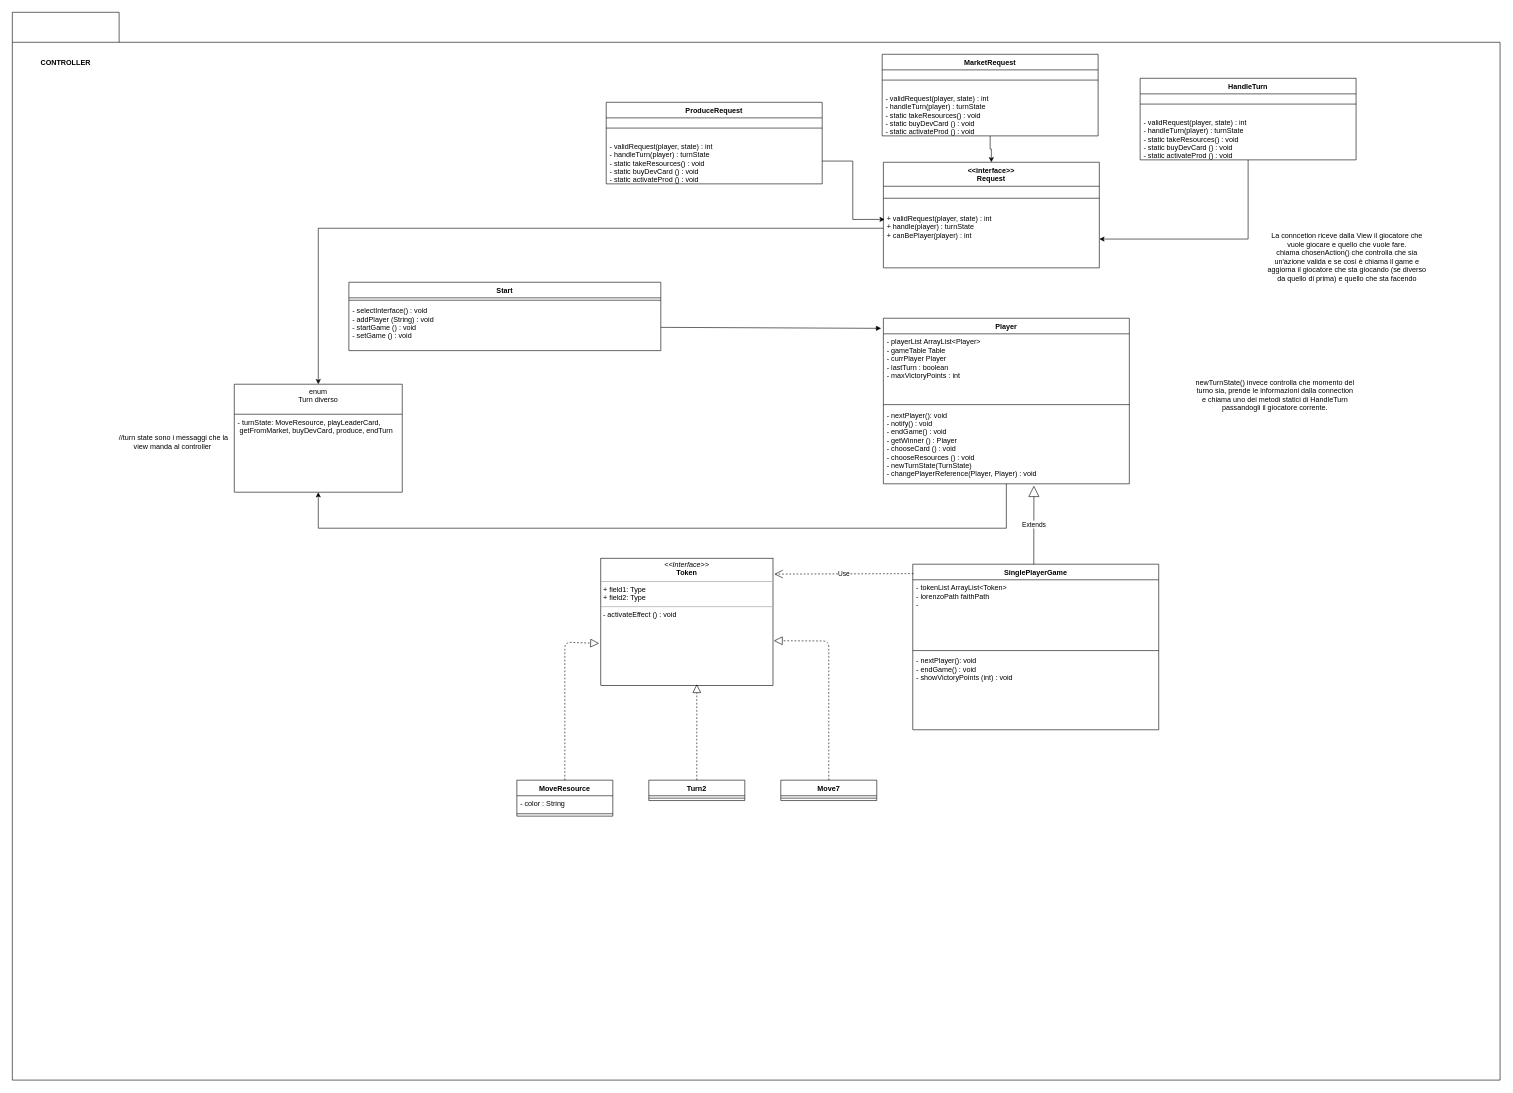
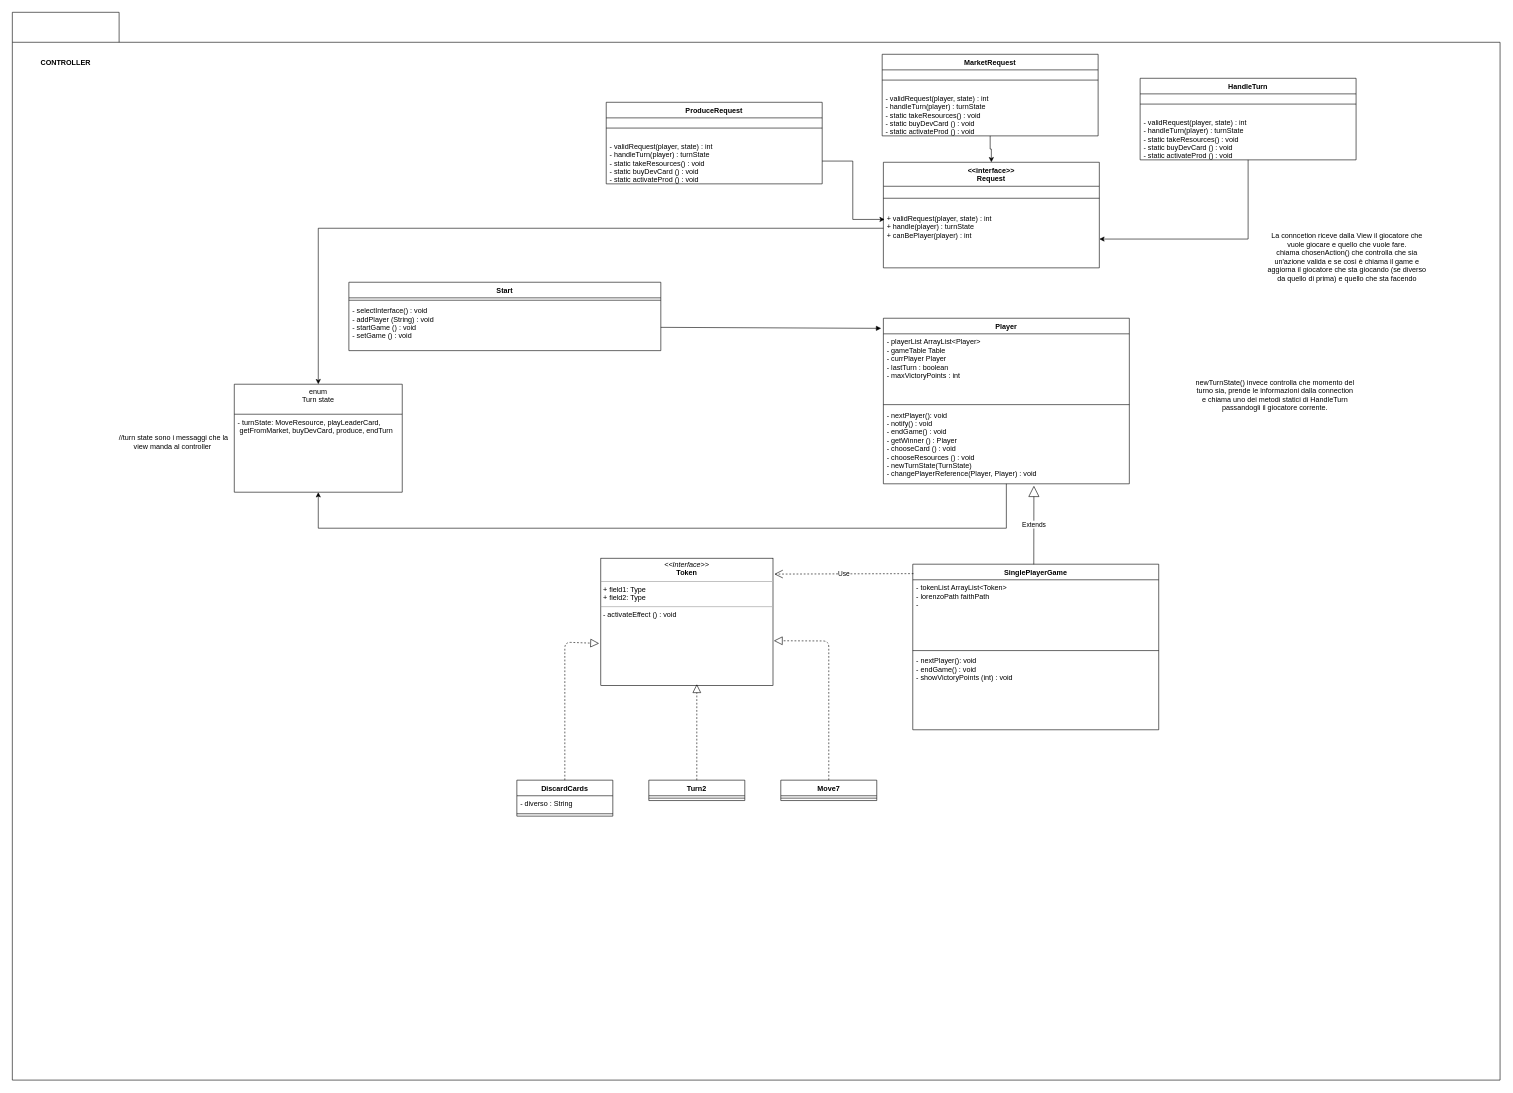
node "enum Turn diverso": label "enum Turn diverso" -> "enum Turn state"
node "MoveResource": label "MoveResource" -> "DiscardCards"
node "- color : String": label "- color : String" -> "- diverso : String"
